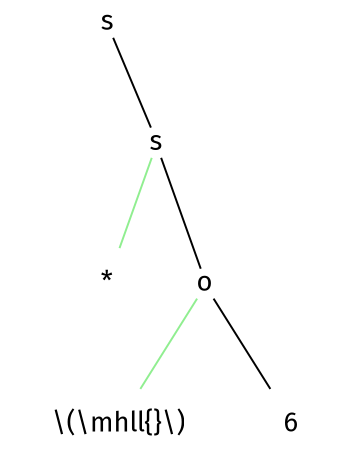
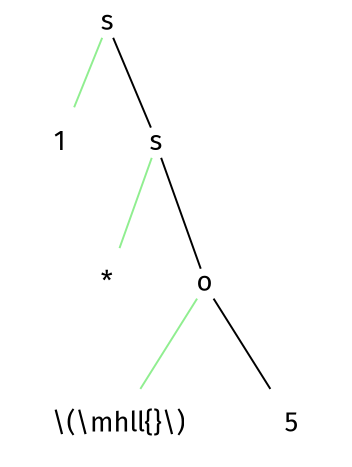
node "1": added
node "6": label "6" -> "5"
